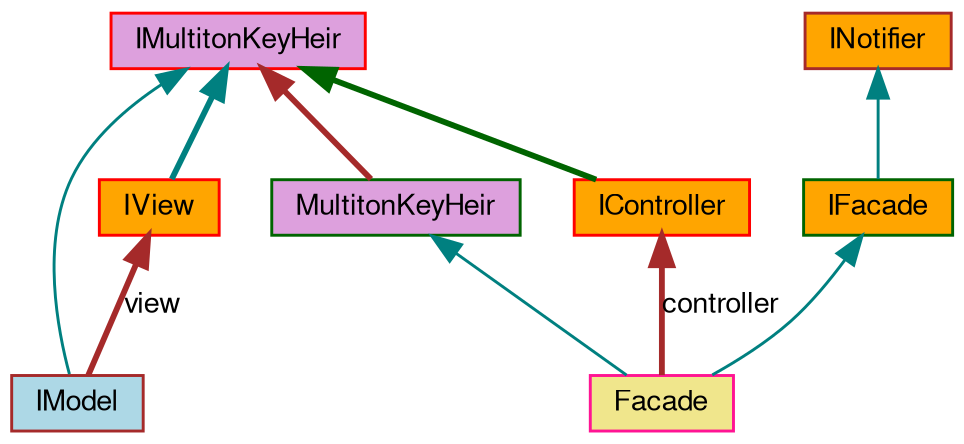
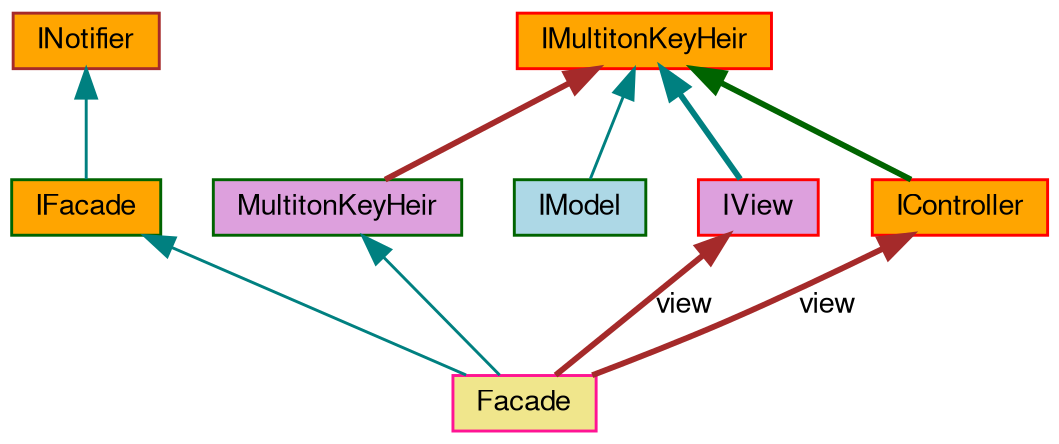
node "IMultitonKeyHeir": fillcolor plum -> orange
node "IView": fillcolor orange -> plum
edge "Facade" -> "IController": label "controller" -> "view"
edge "IModel" -> "IView": now "Facade" -> "IView"
node "IModel": color brown -> darkgreen
